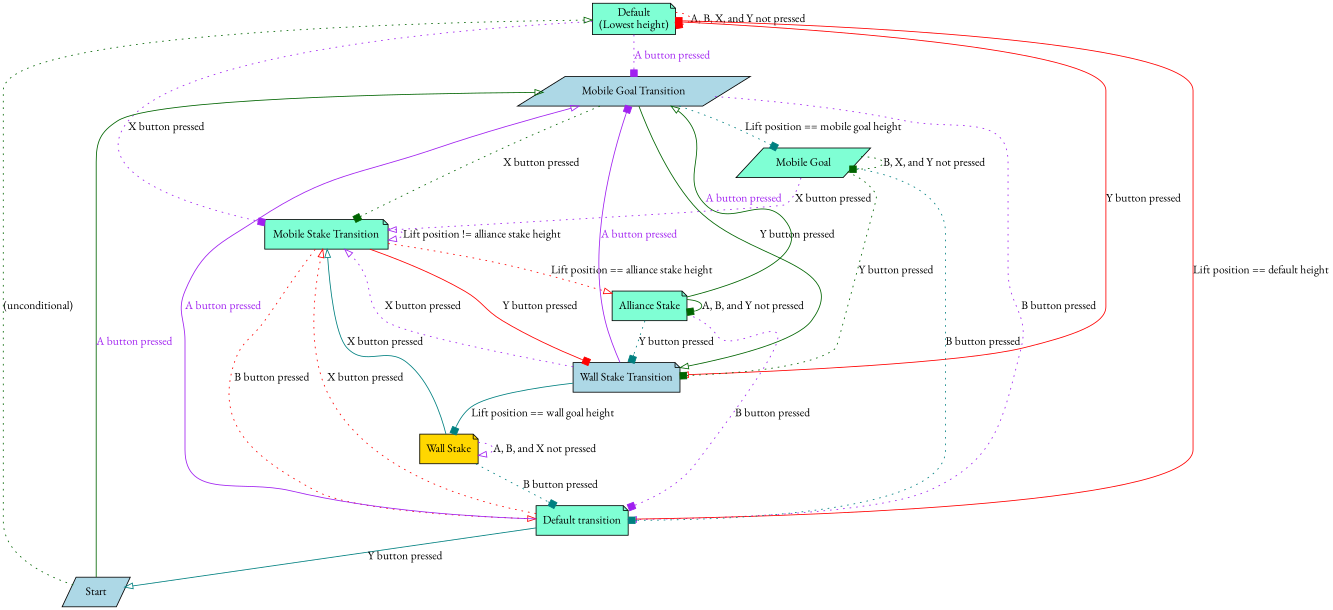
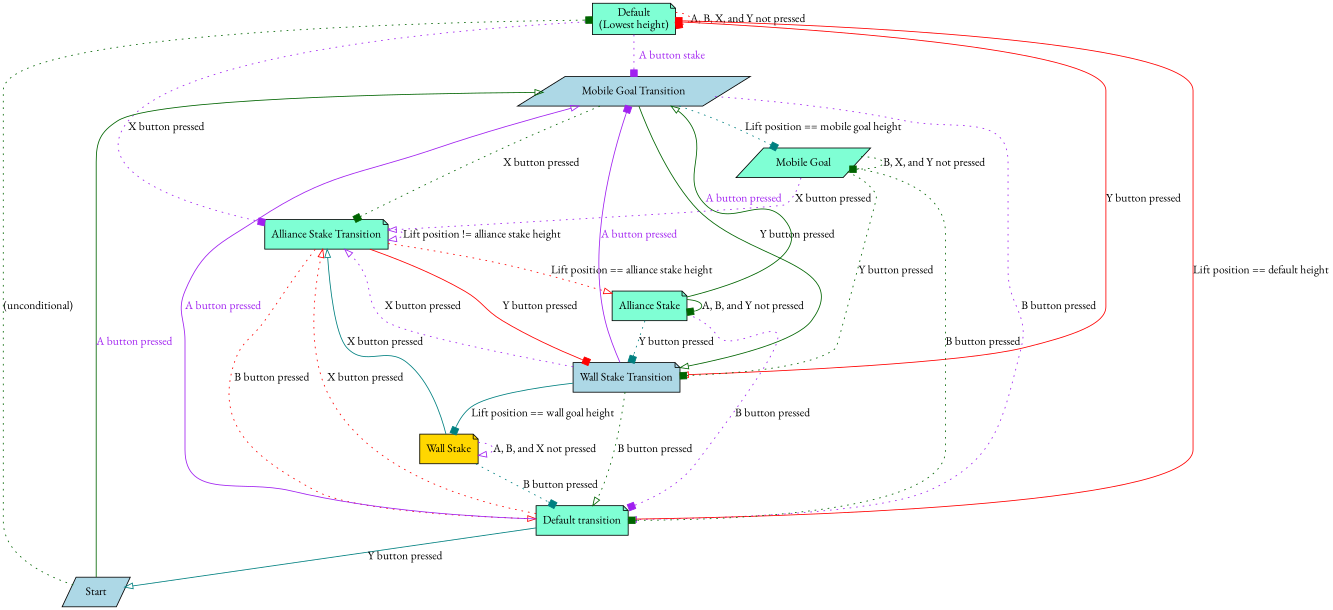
edge "Default (Lowest height)" -> "Mobile Goal Transition": label "A button pressed" -> "A button stake"
edge "Start" -> "Default (Lowest height)": arrowhead onormal -> box
node "Mobile Stake Transition": label "Mobile Stake Transition" -> "Alliance Stake Transition"
edge "Mobile Goal" -> "Default transition": color teal -> darkgreen
edge "Wall Stake Transition" -> "Default transition": added, label "B button pressed"
